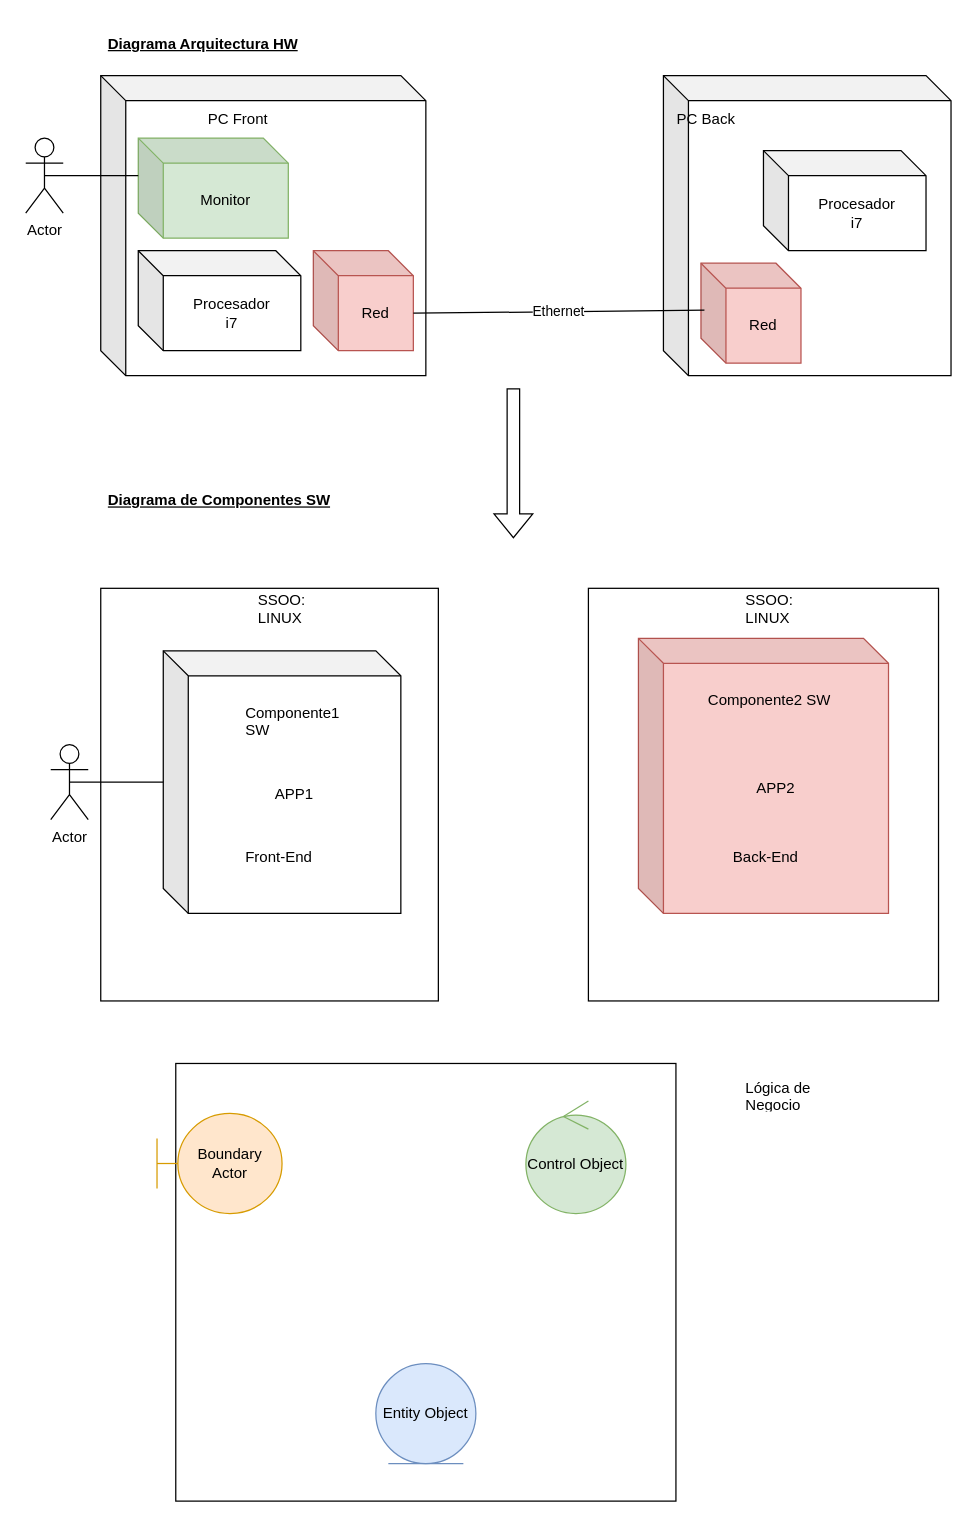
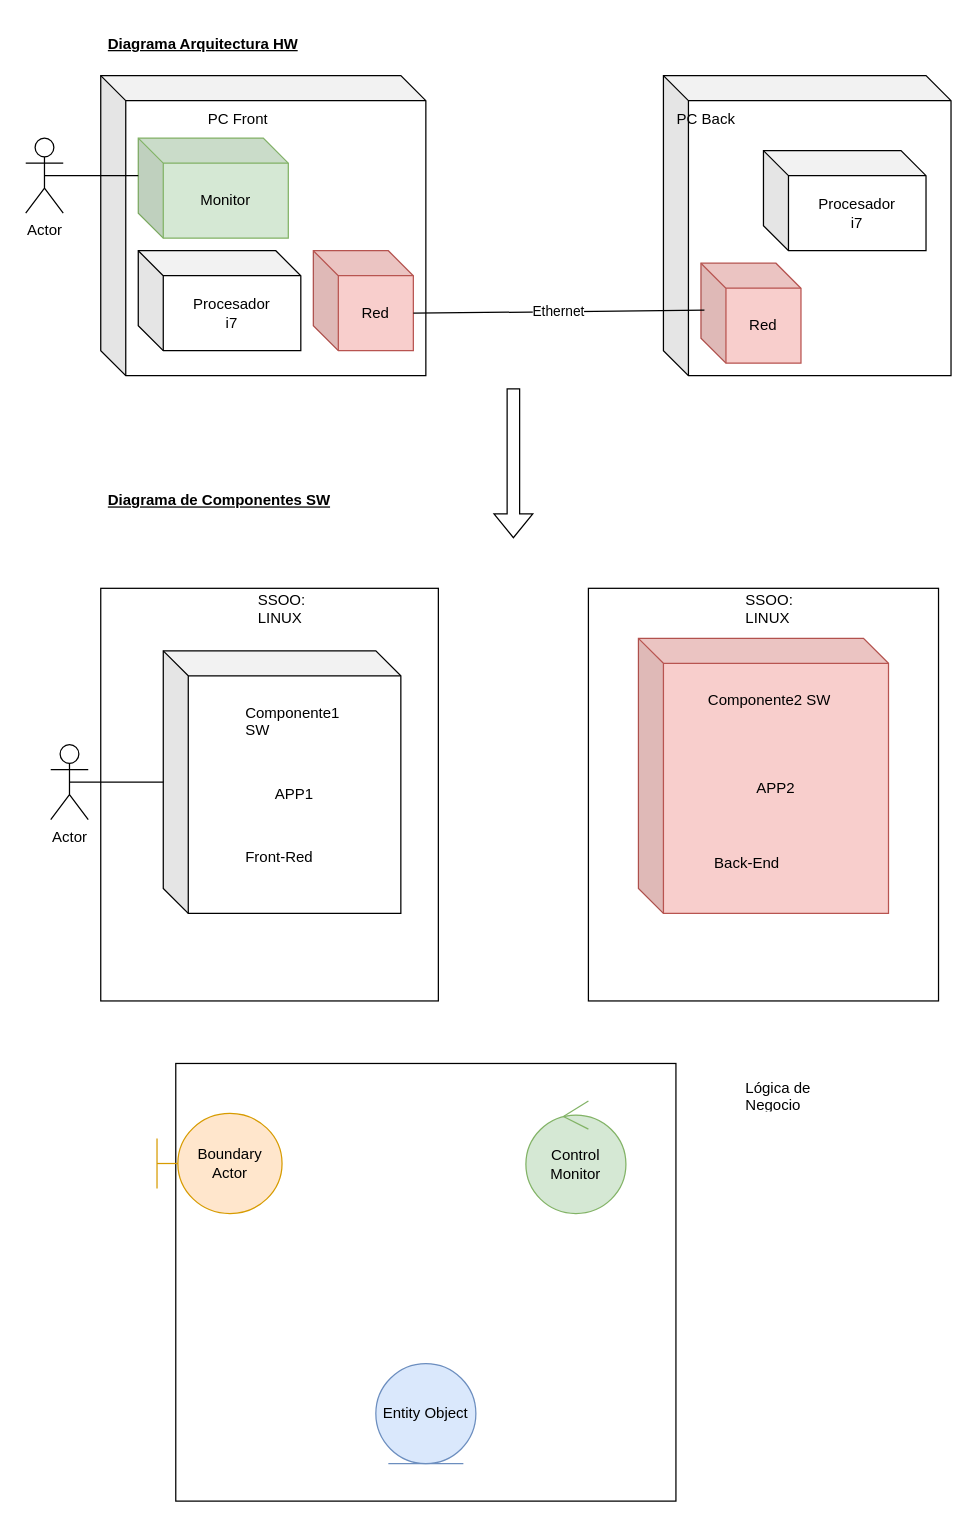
node "Front-End": label "Front-End" -> "Front-Red"
node "Back-End": moved (776, 857) -> (757, 863)
node "Control Object": label "Control Object" -> "Control Monitor"
